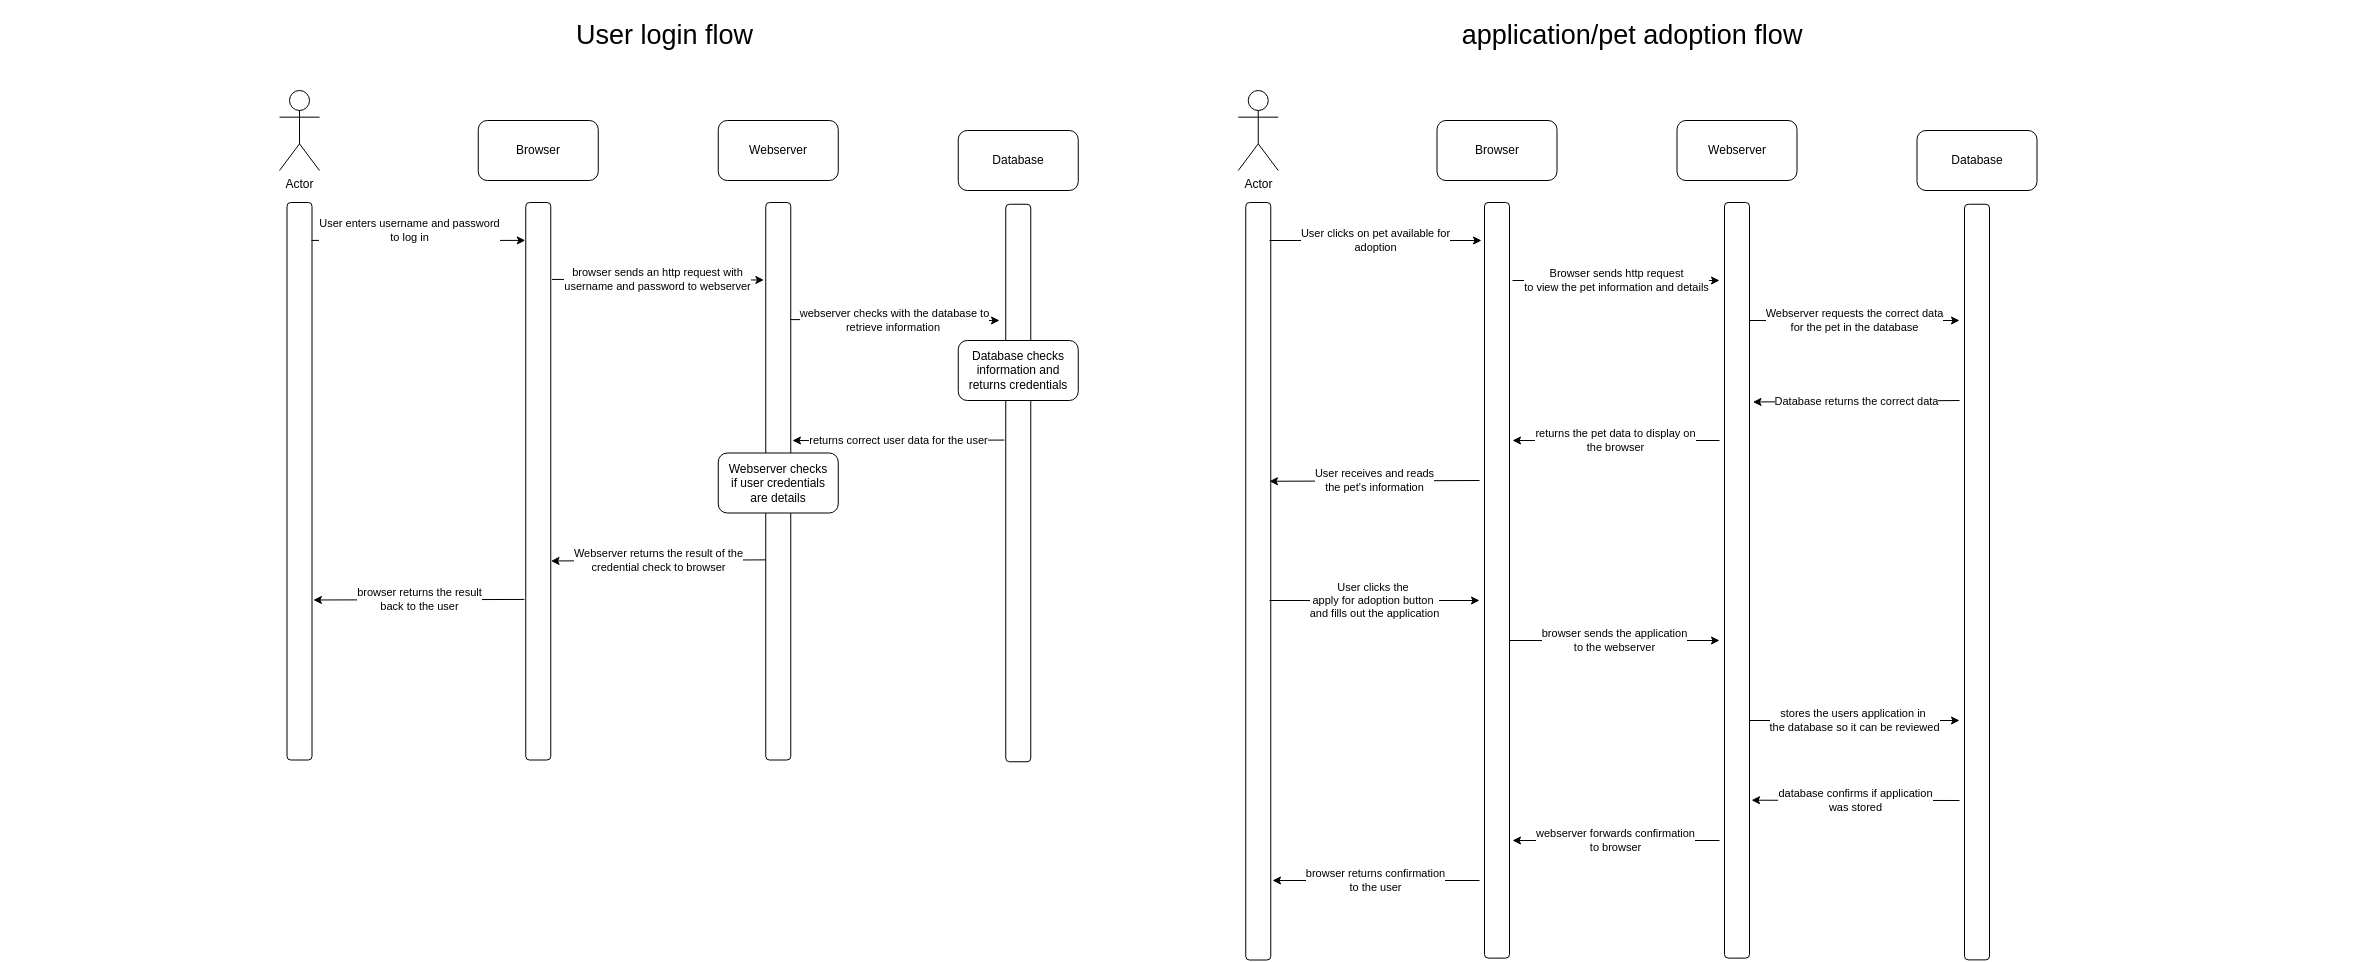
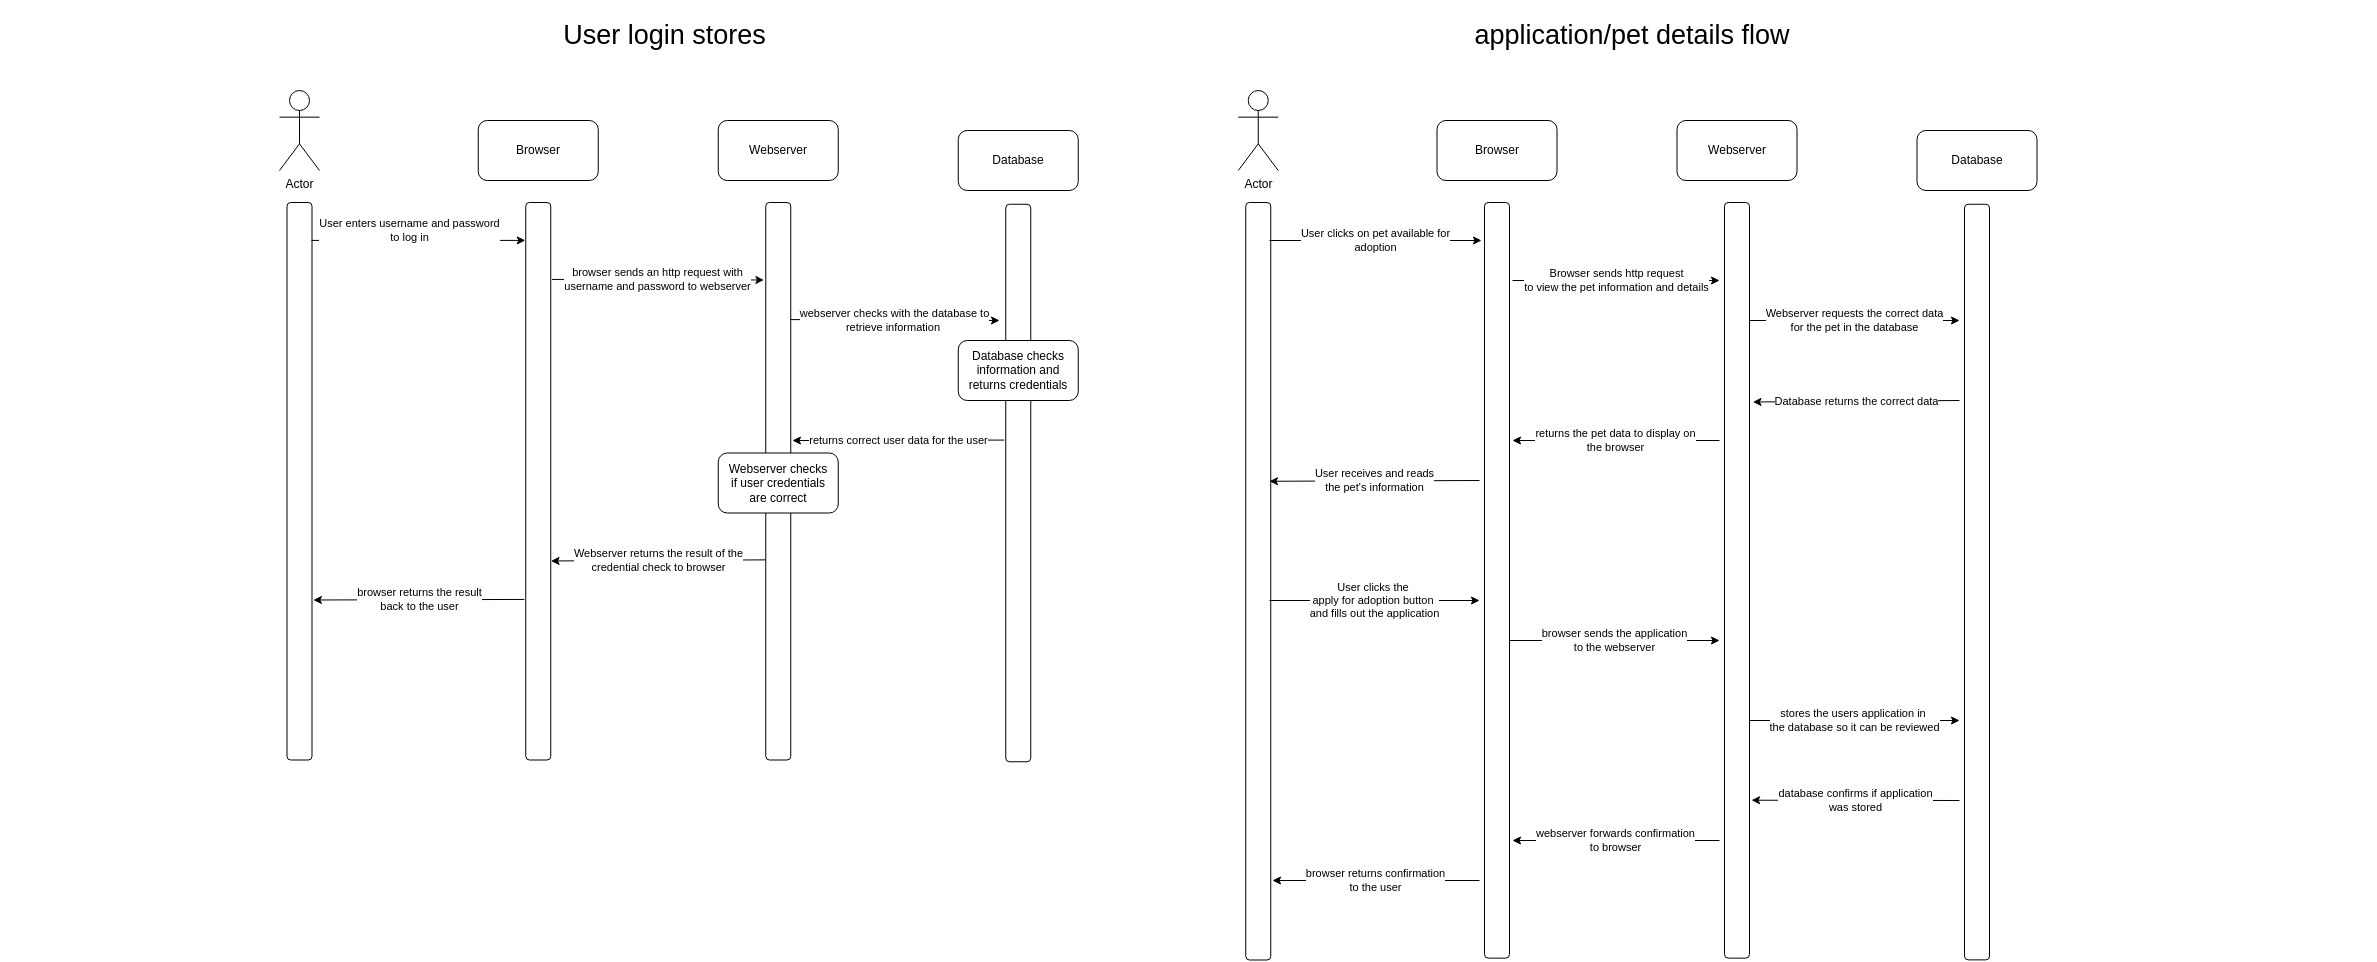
node "User login flow": label "User login flow" -> "User login stores"
node "application/pet adoption flow": label "application/pet adoption flow" -> "application/pet details flow"
node "Webserver checks if user credentials are details": label "Webserver checks if user credentials are details" -> "Webserver checks if user credentials are correct"
